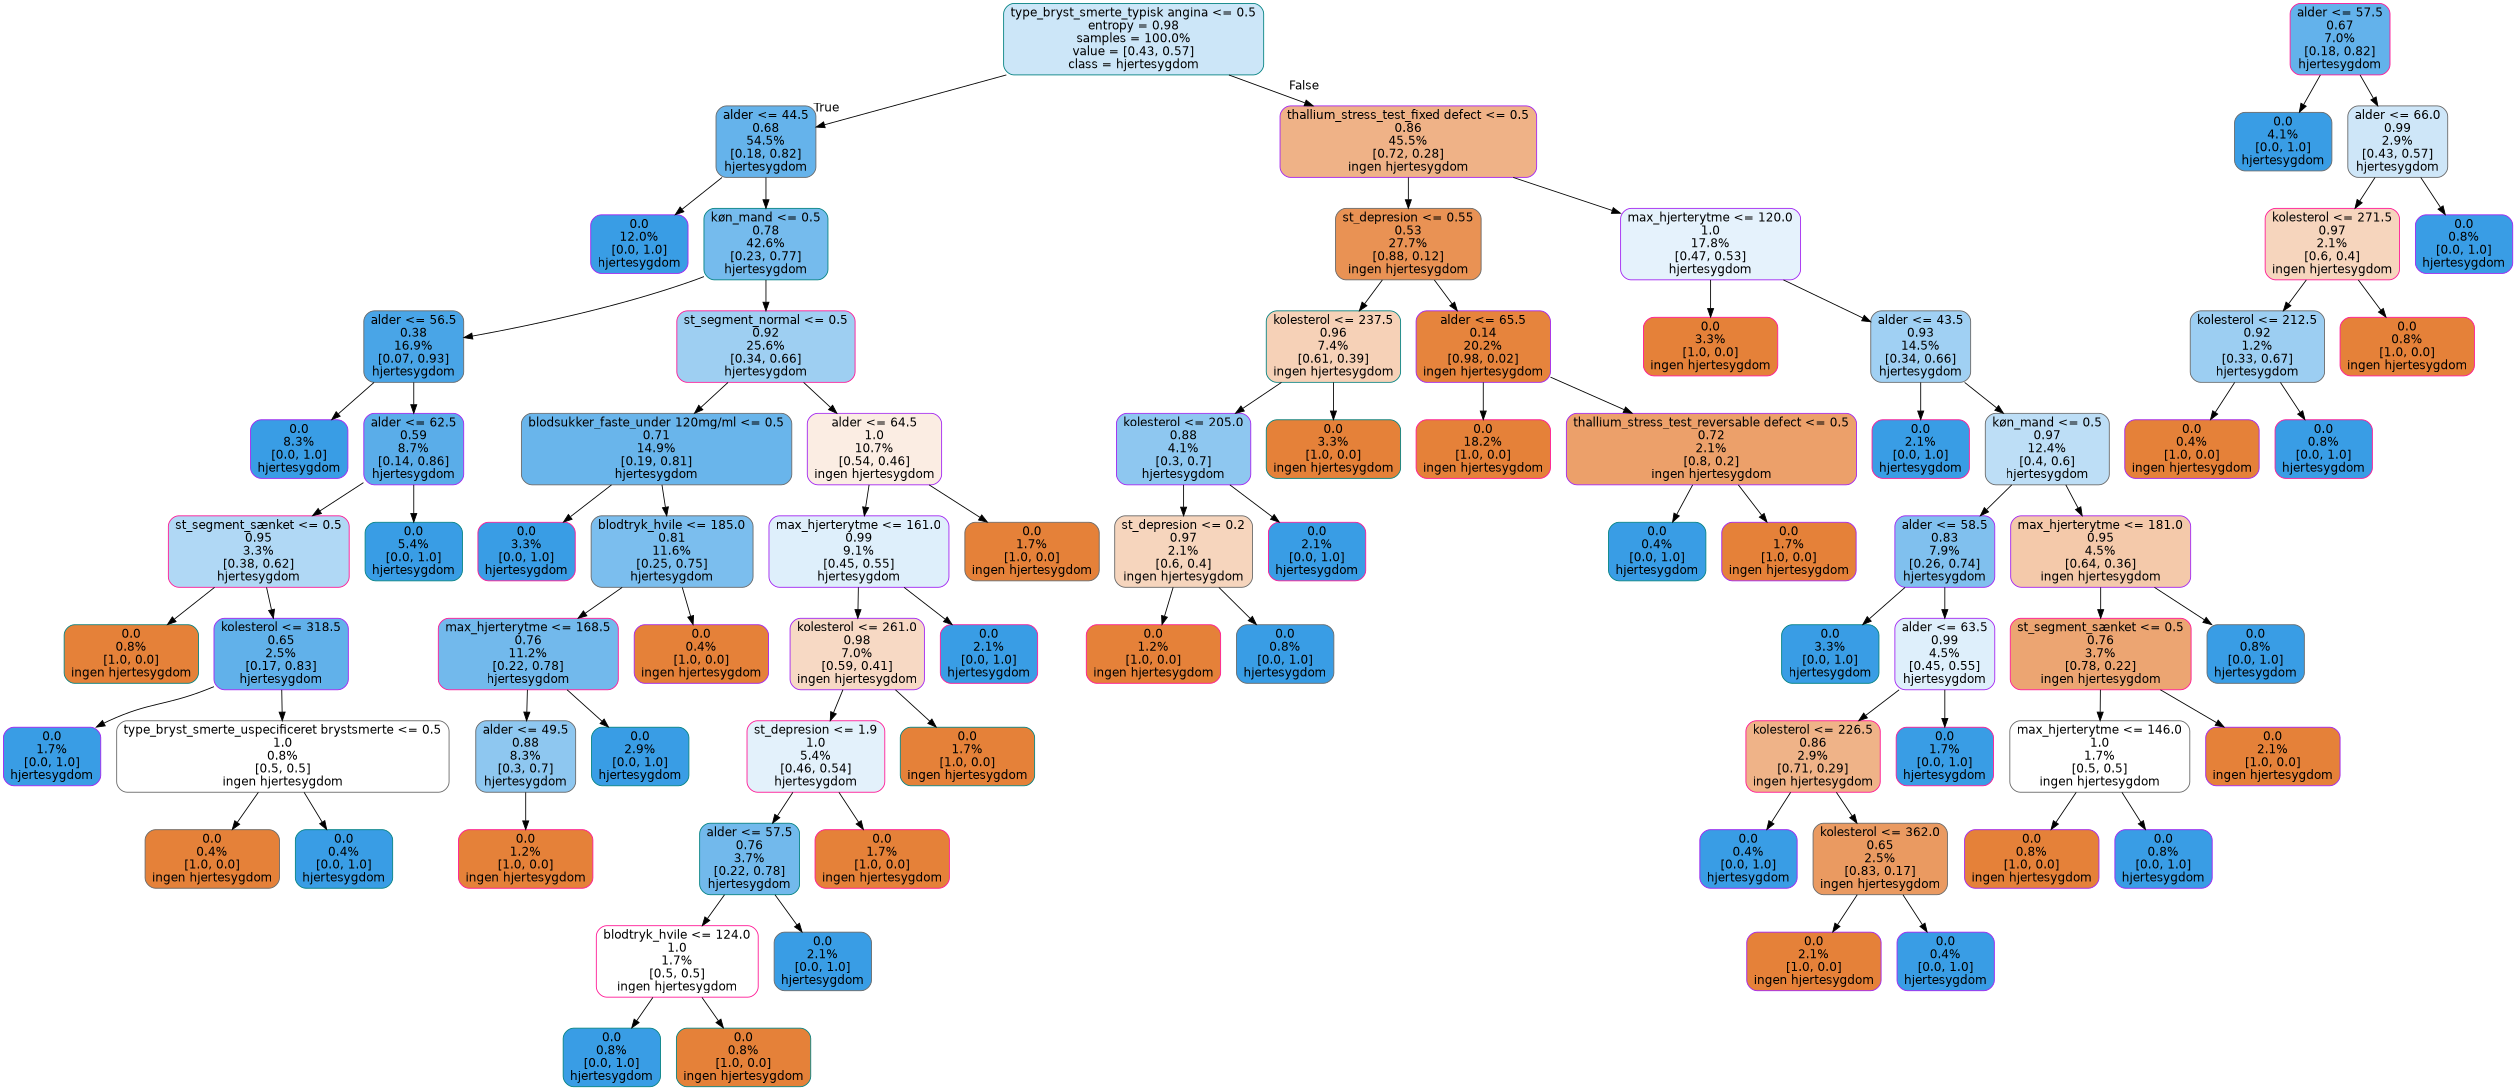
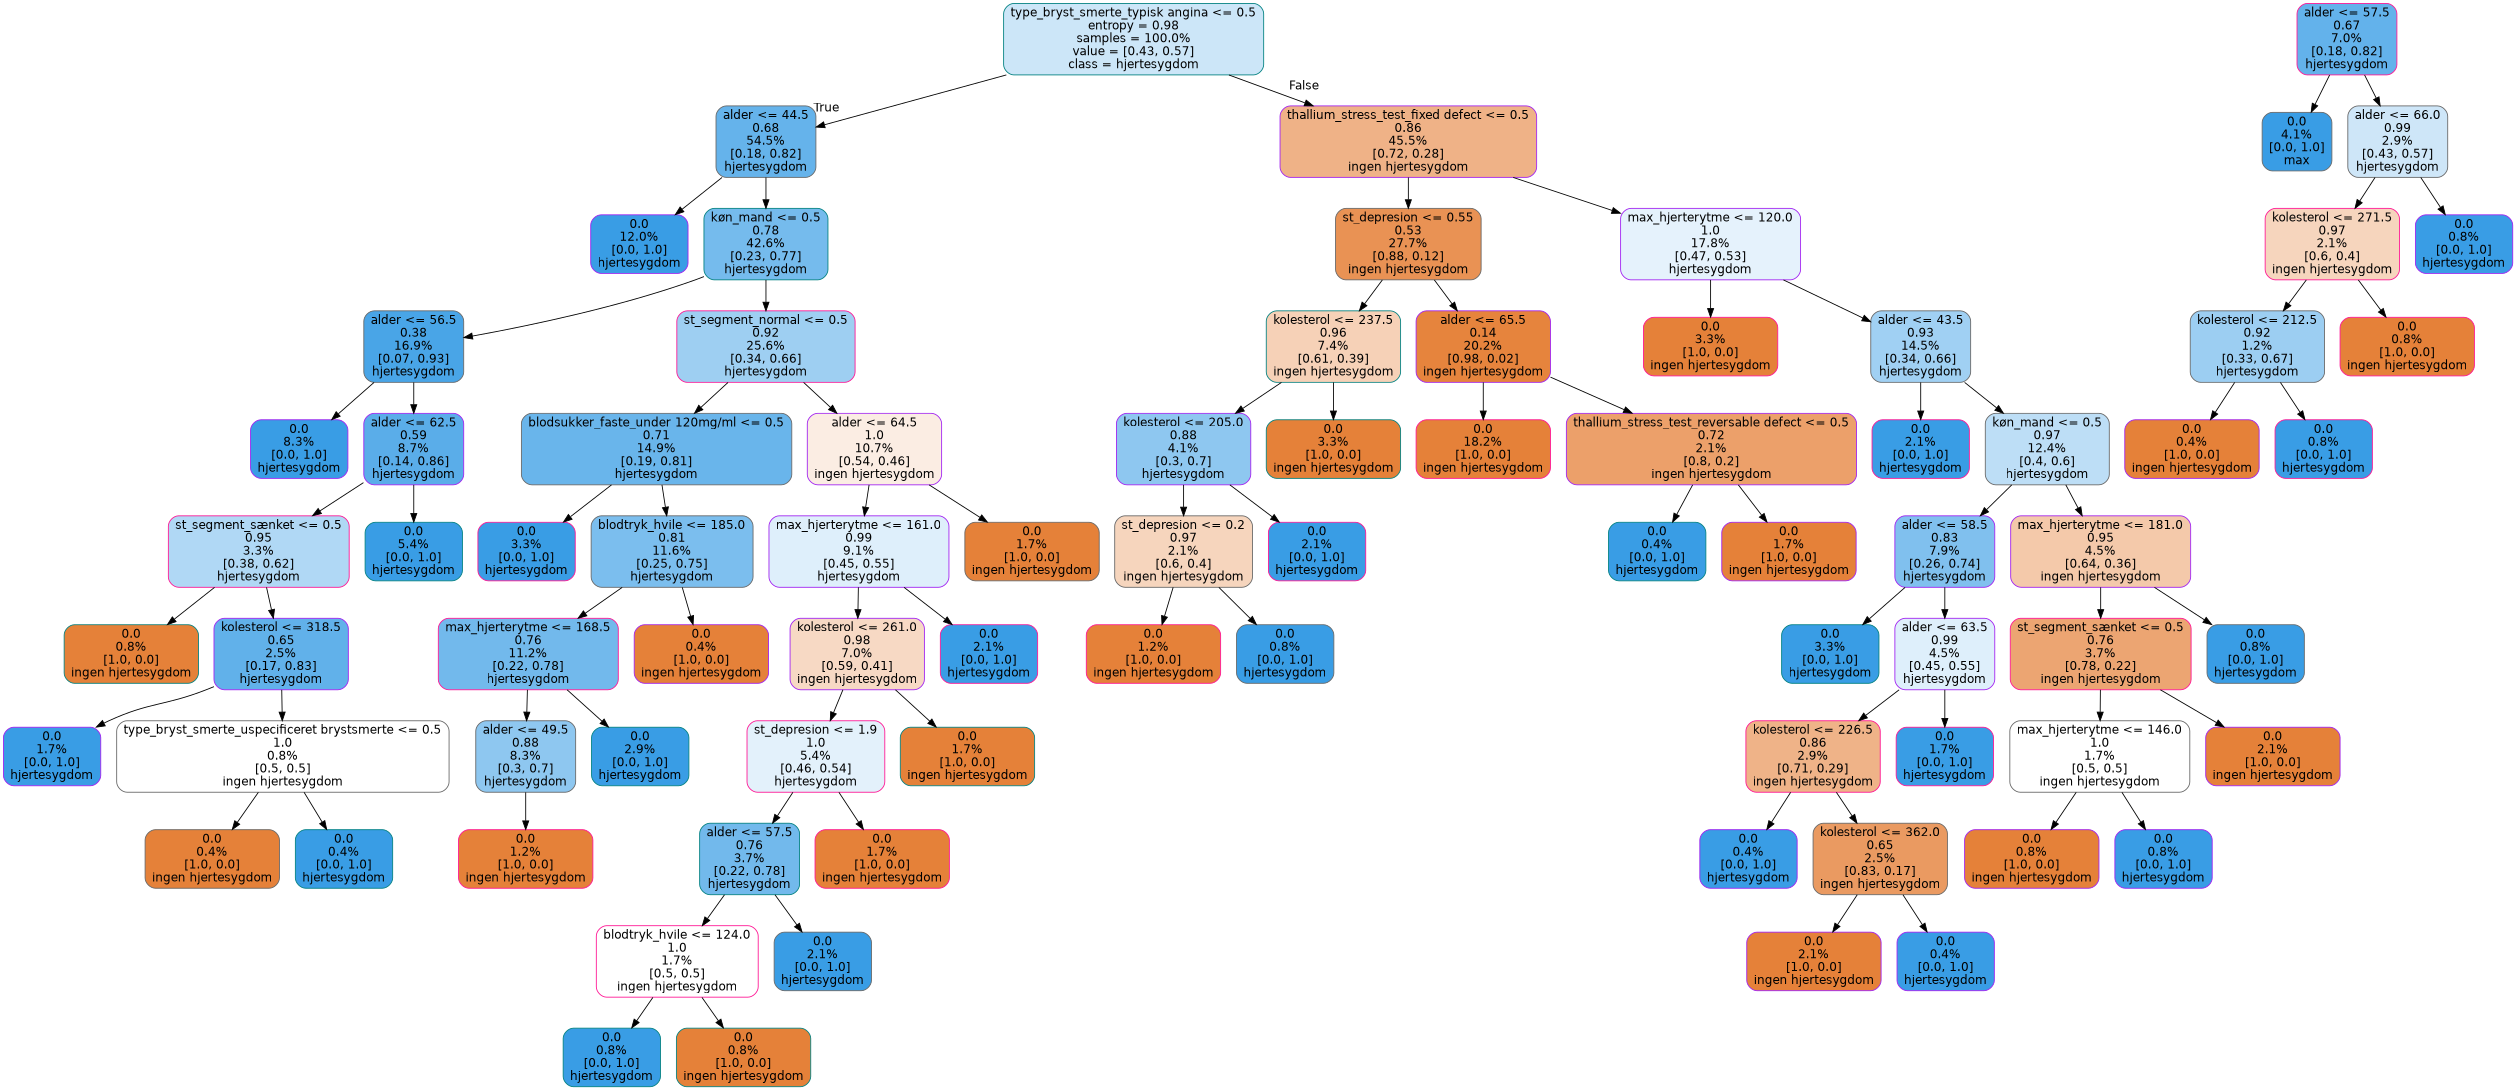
node "0.0 4.1% [0.0, 1.0] hjertesygdom": label "0.0 4.1% [0.0, 1.0] hjertesygdom" -> "0.0 4.1% [0.0, 1.0] max"
